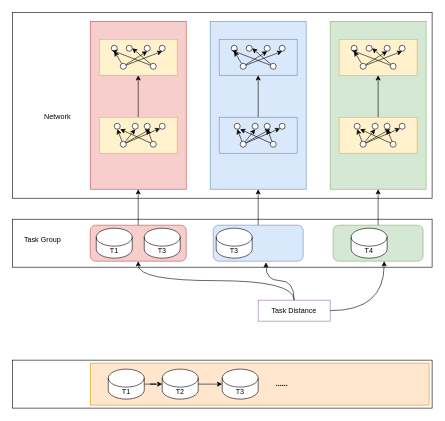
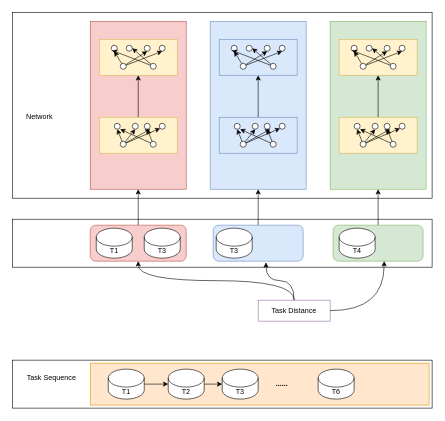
node "Network": moved (57, 117) -> (39, 117)
node "Task Group": removed
node "T4": moved (369, 243) -> (357, 243)
node "Task Sequence": added
node "T2": moved (180, 384) -> (186, 384)
node "T6": added
